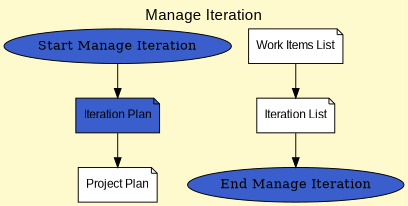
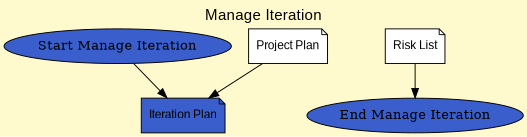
node "Work Items List": removed
node "Iteration List": label "Iteration List" -> "Risk List"
edge "Iteration Plan" -> "Project Plan": reversed
